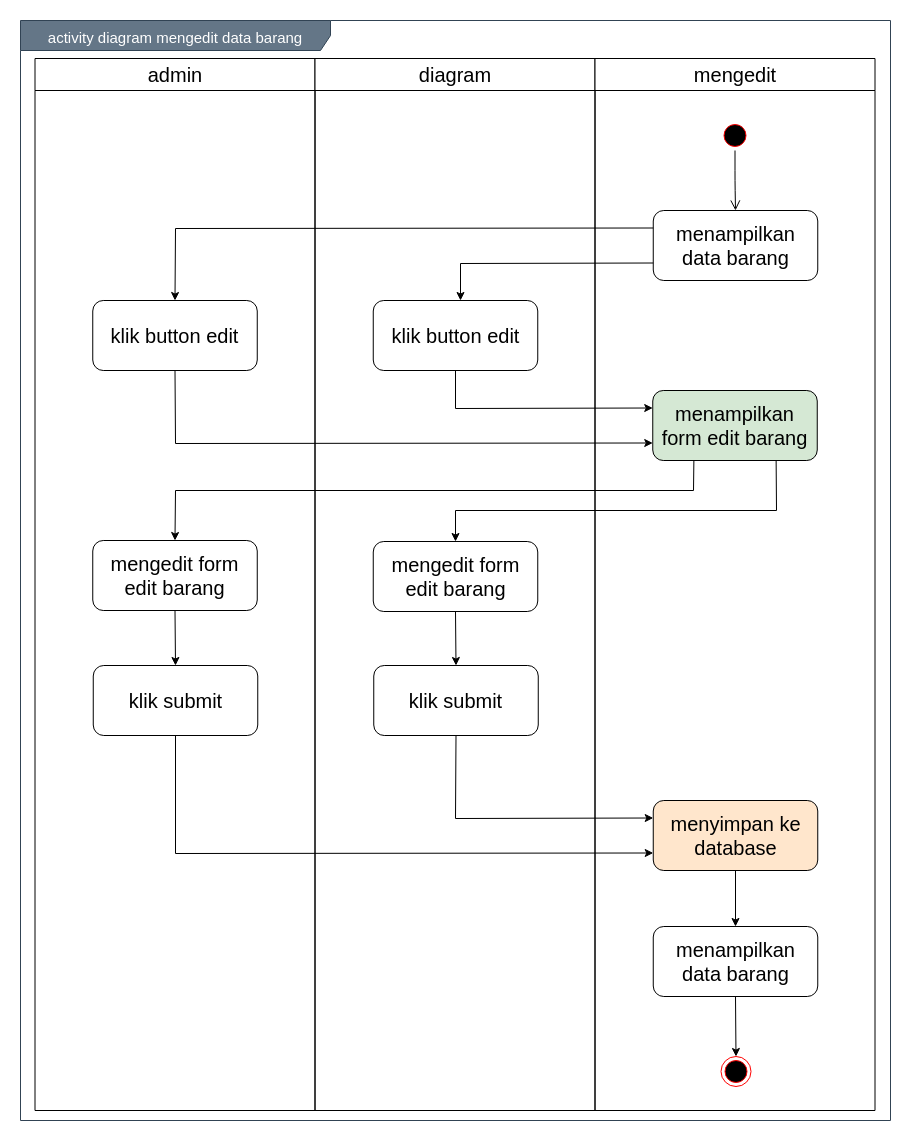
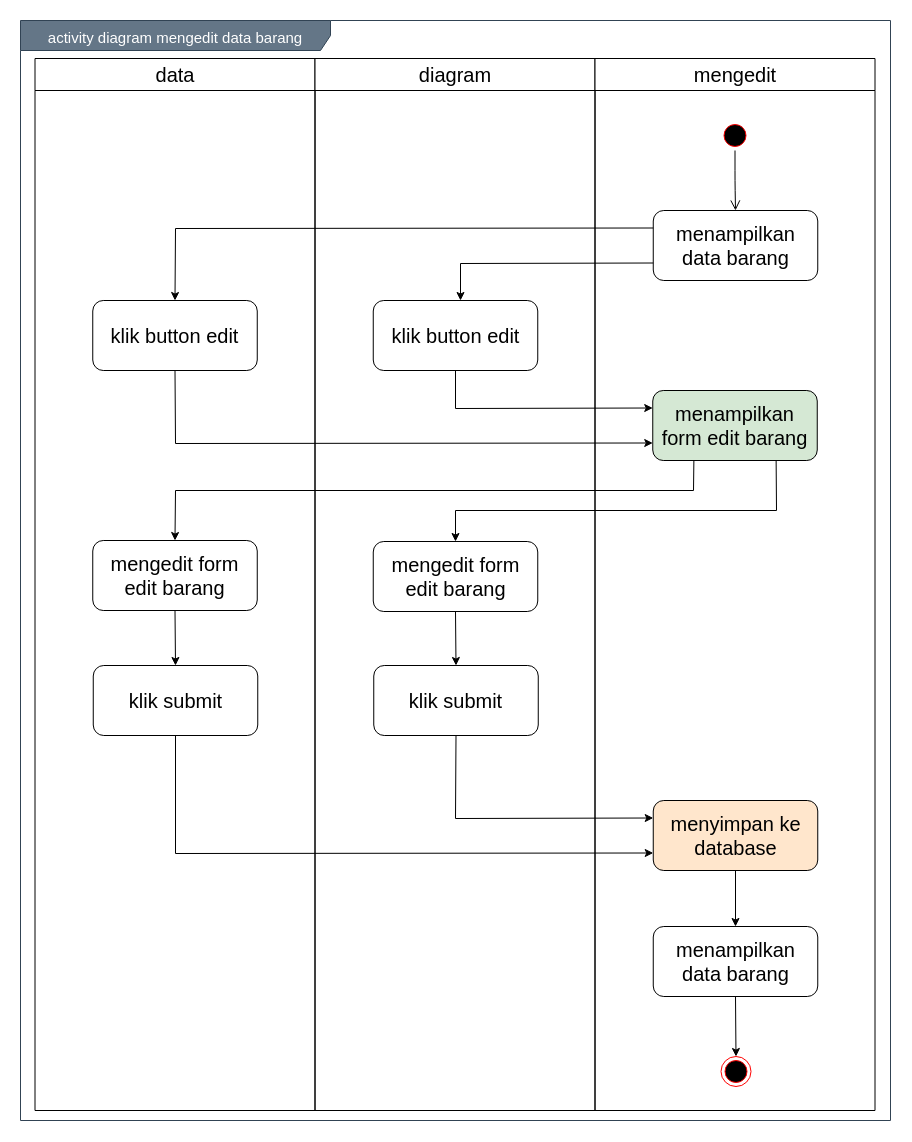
node "admin": label "admin" -> "data"
